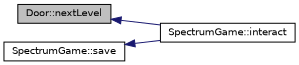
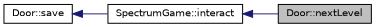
edge "SpectrumGame::interact" -> "Door::nextLevel": reversed
node "SpectrumGame::save": label "SpectrumGame::save" -> "Door::save"
